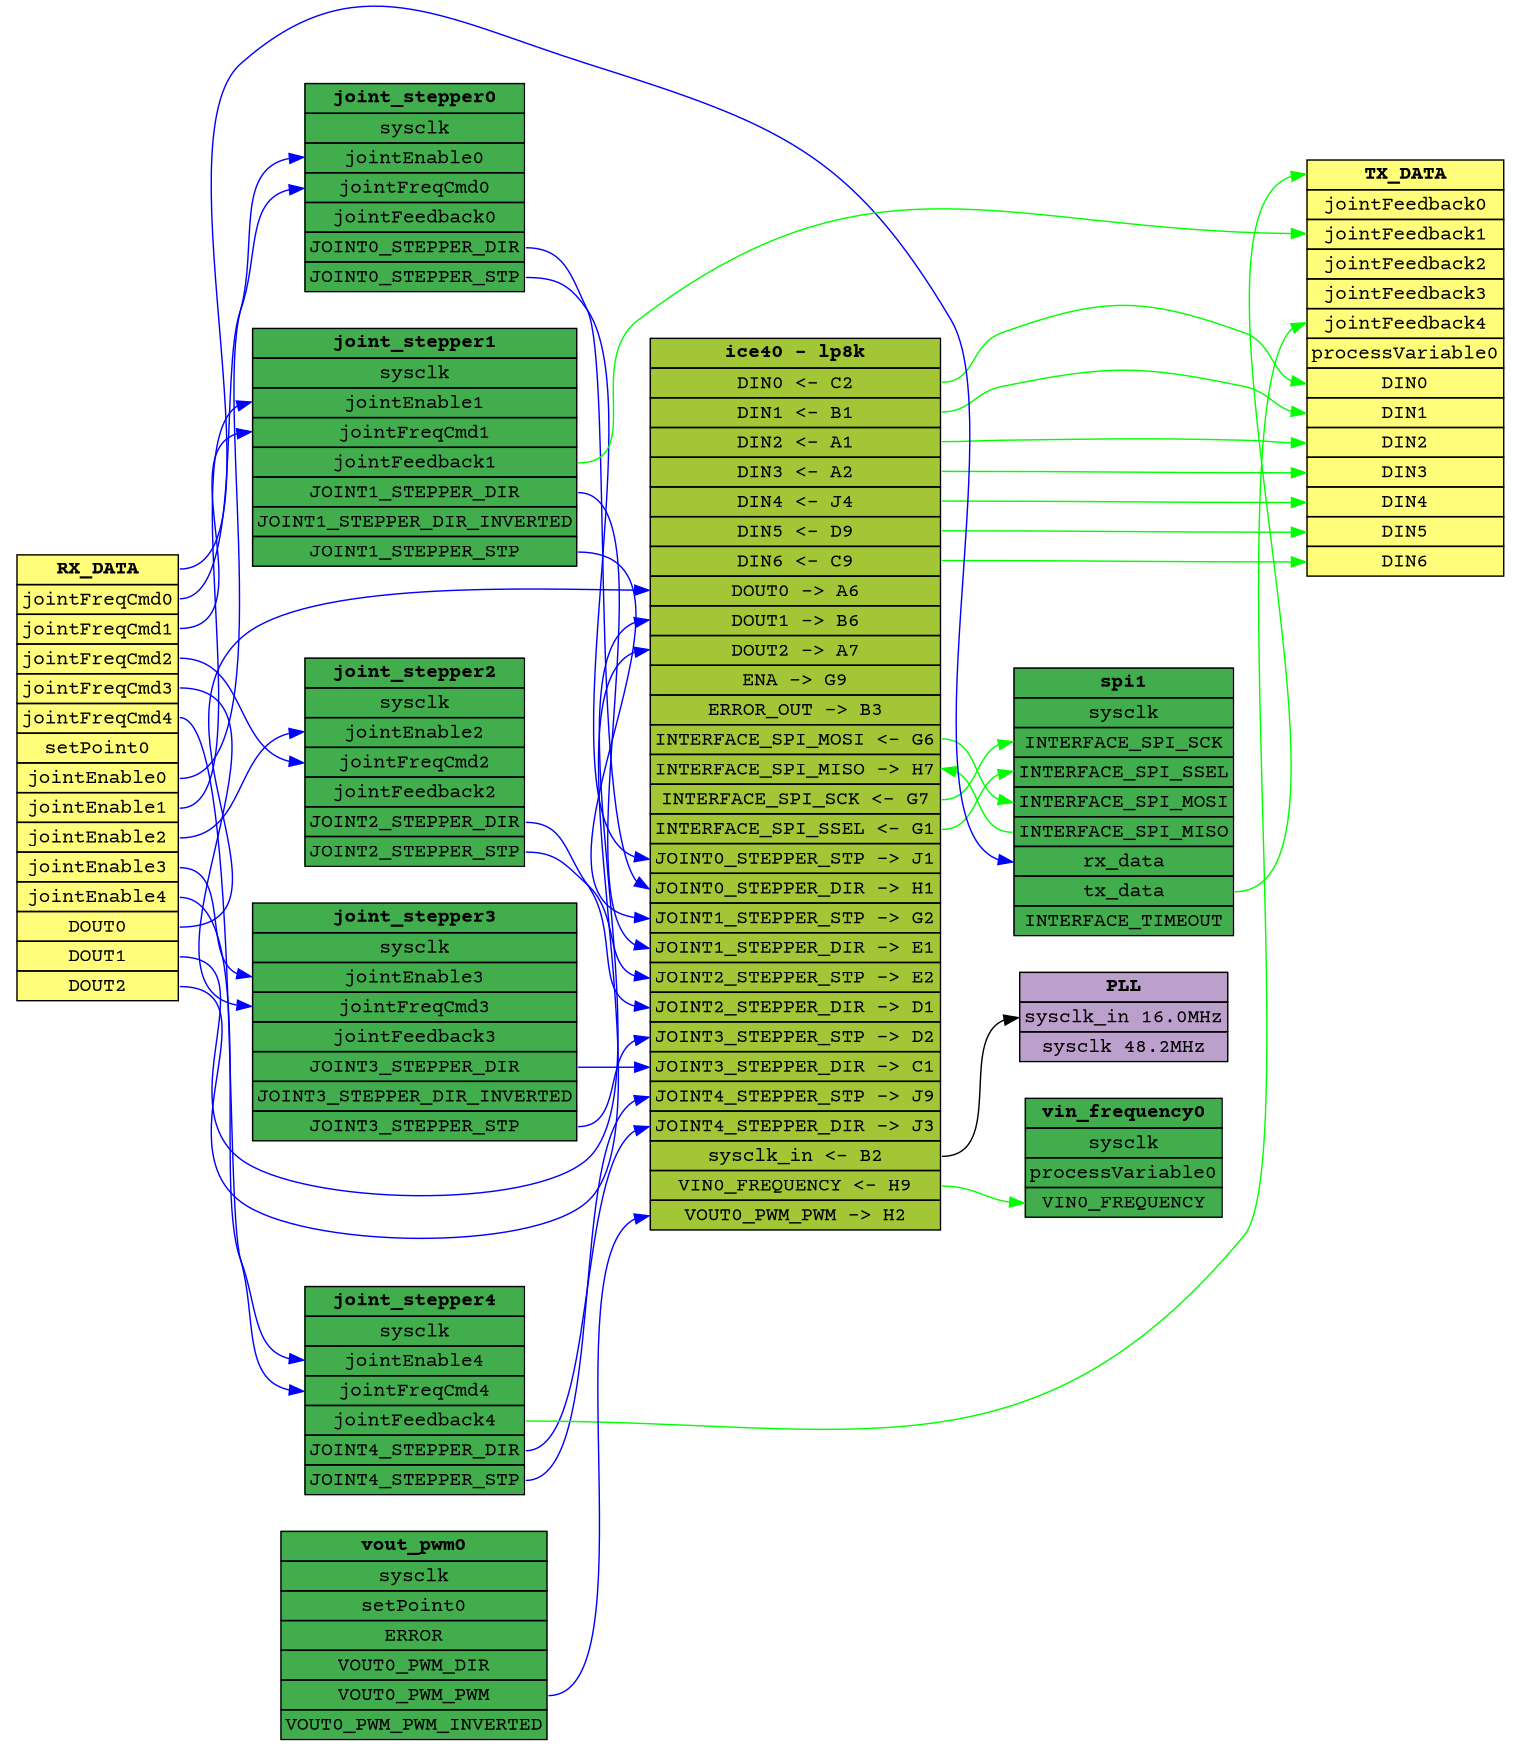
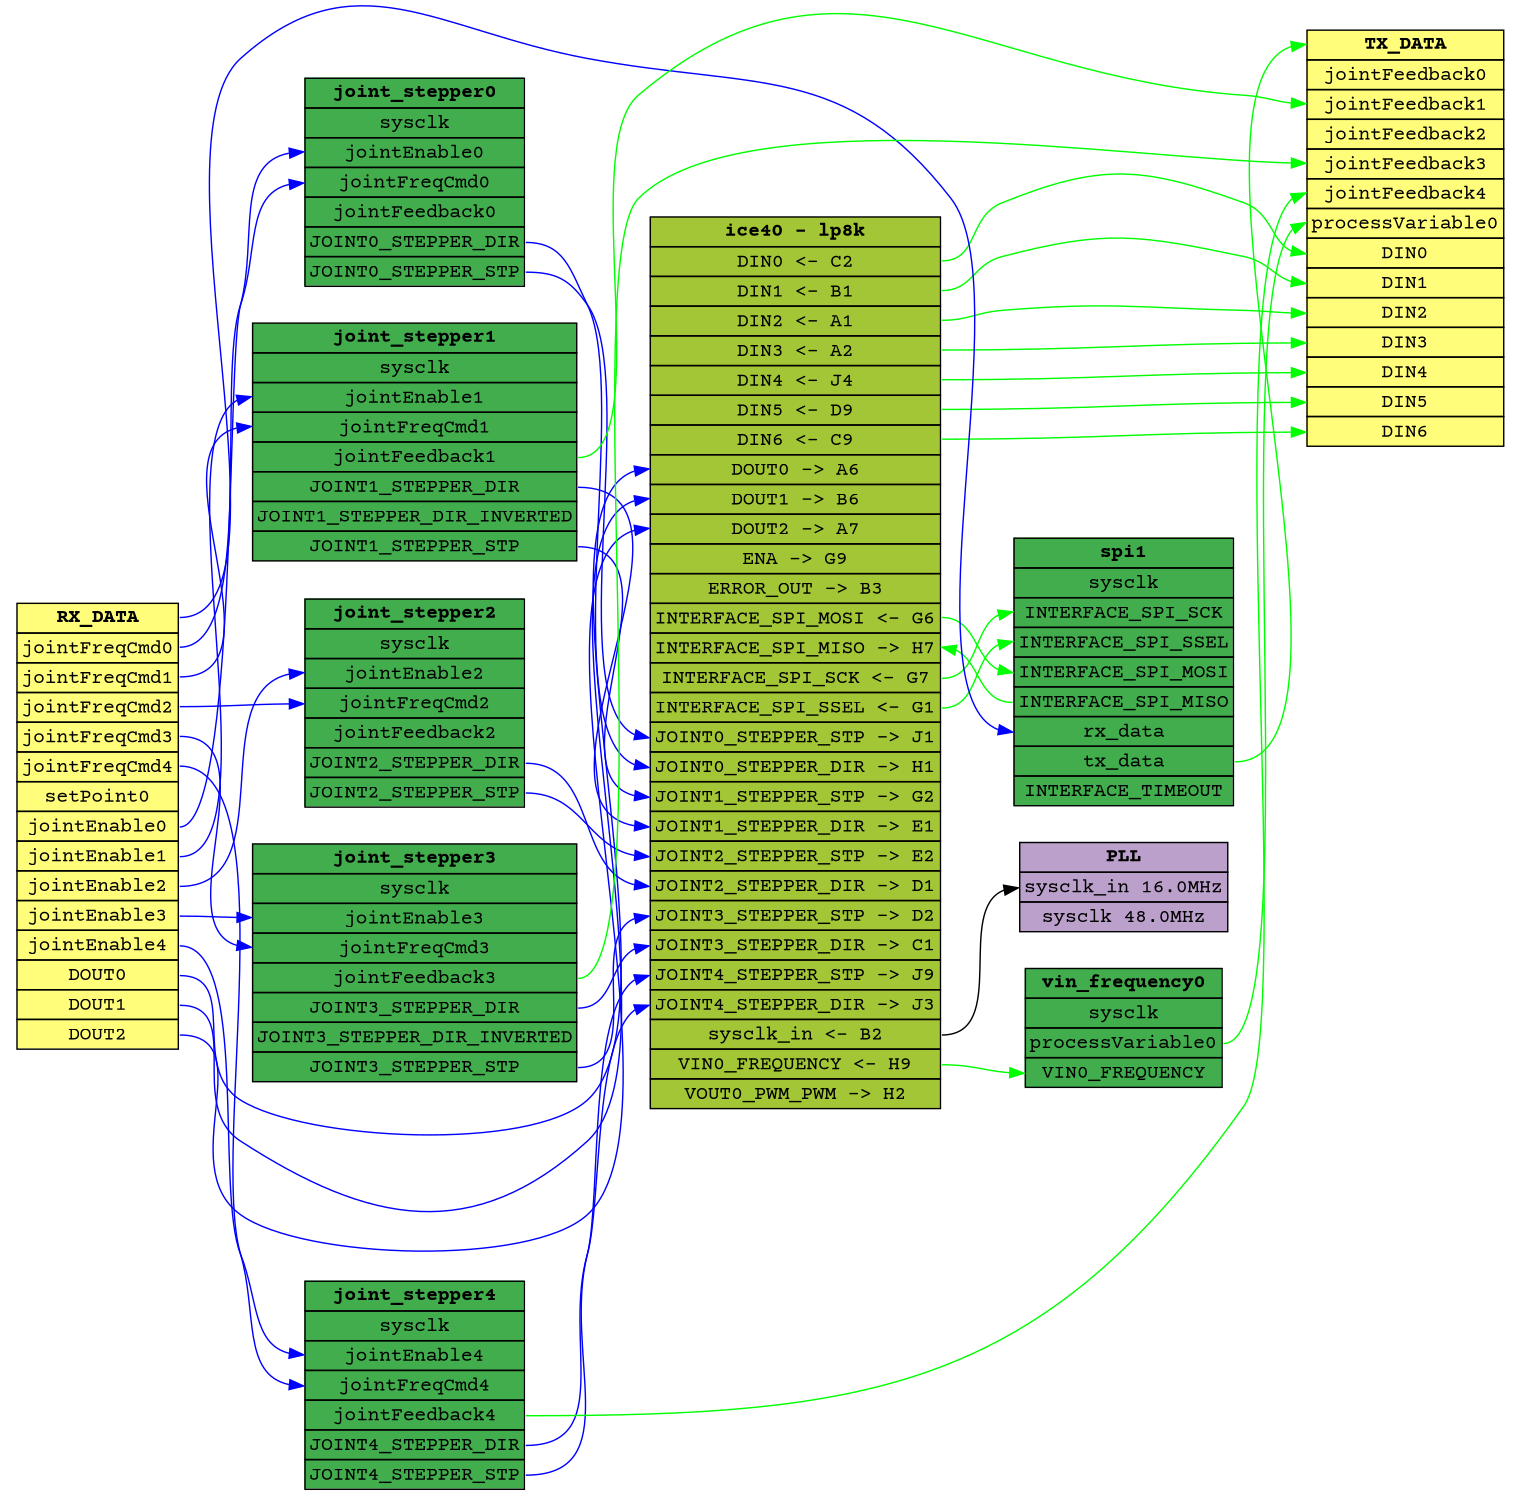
edge "joint_stepper3" -> "TX_DATA": added
edge "vin_frequency0" -> "TX_DATA": added
node "PLL": text "sysclk 48.2MHz" -> "sysclk 48.0MHz"
node "vout_pwm0": removed
